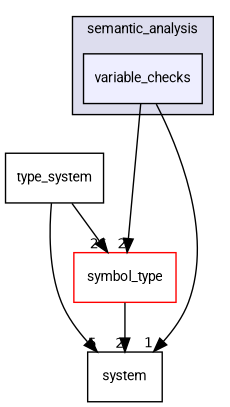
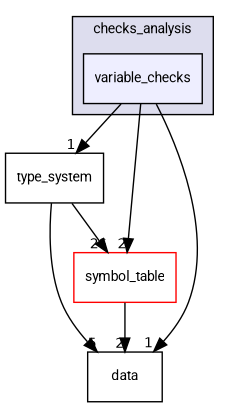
cluster "semantic_analysis": label "semantic_analysis" -> "checks_analysis"
edge "variable_checks" -> "type_system": added
node "symbol_type": label "symbol_type" -> "symbol_table"
node "system": label "system" -> "data"
